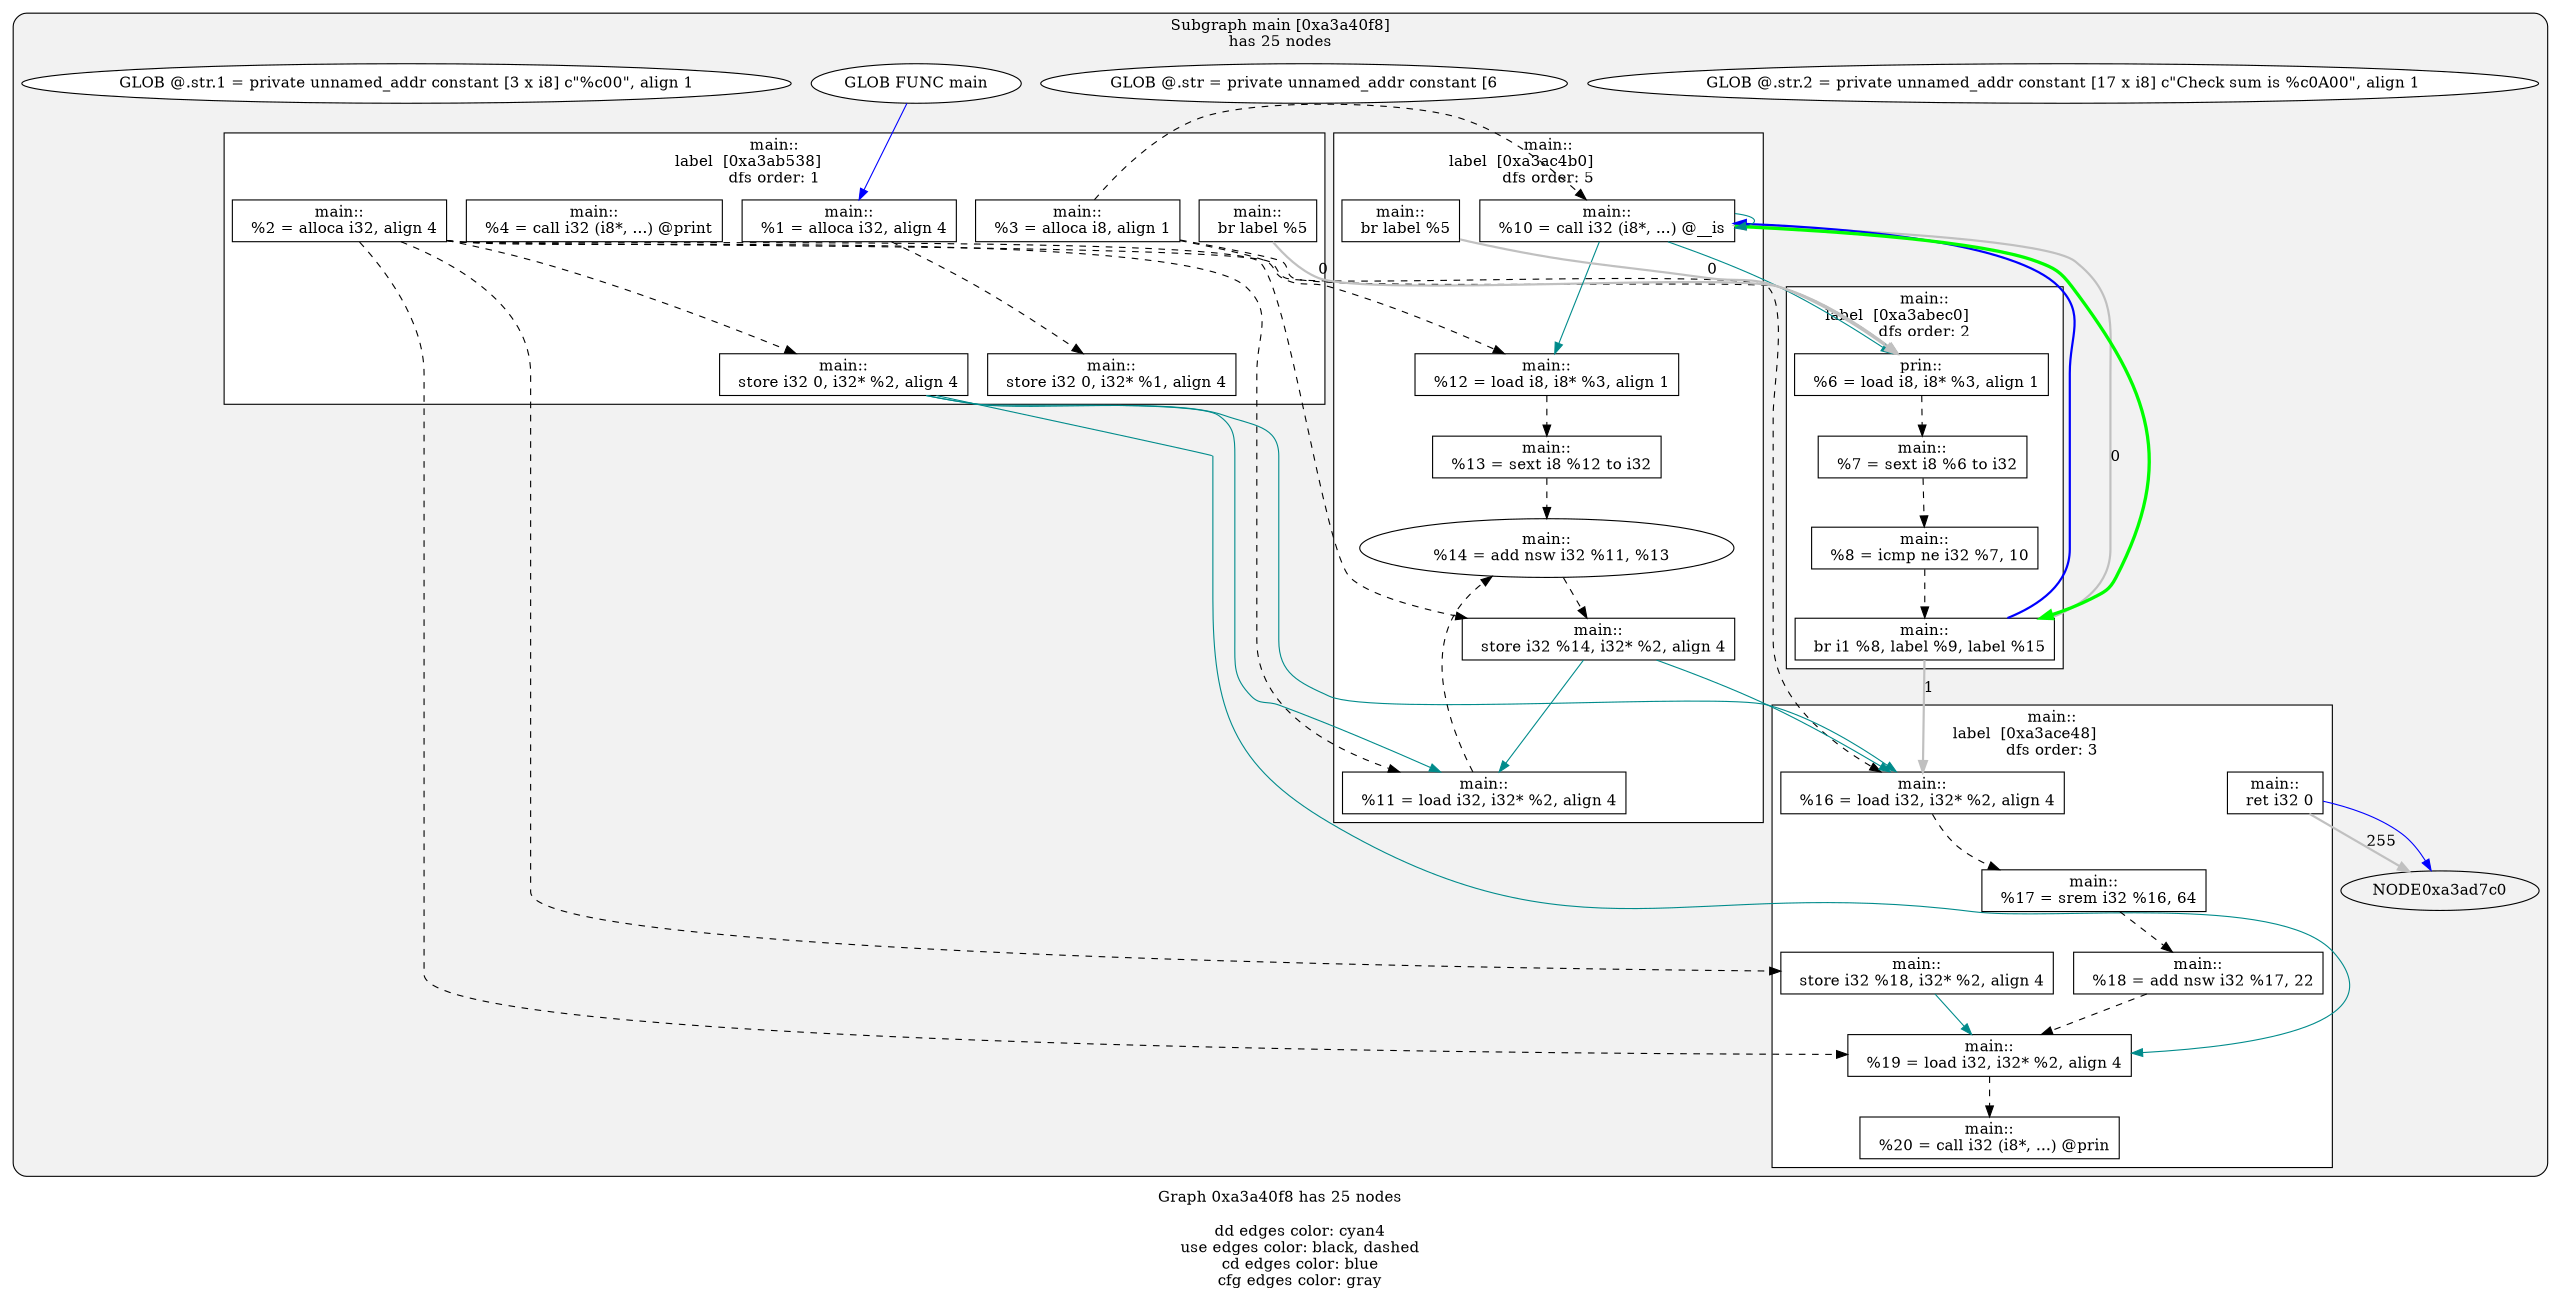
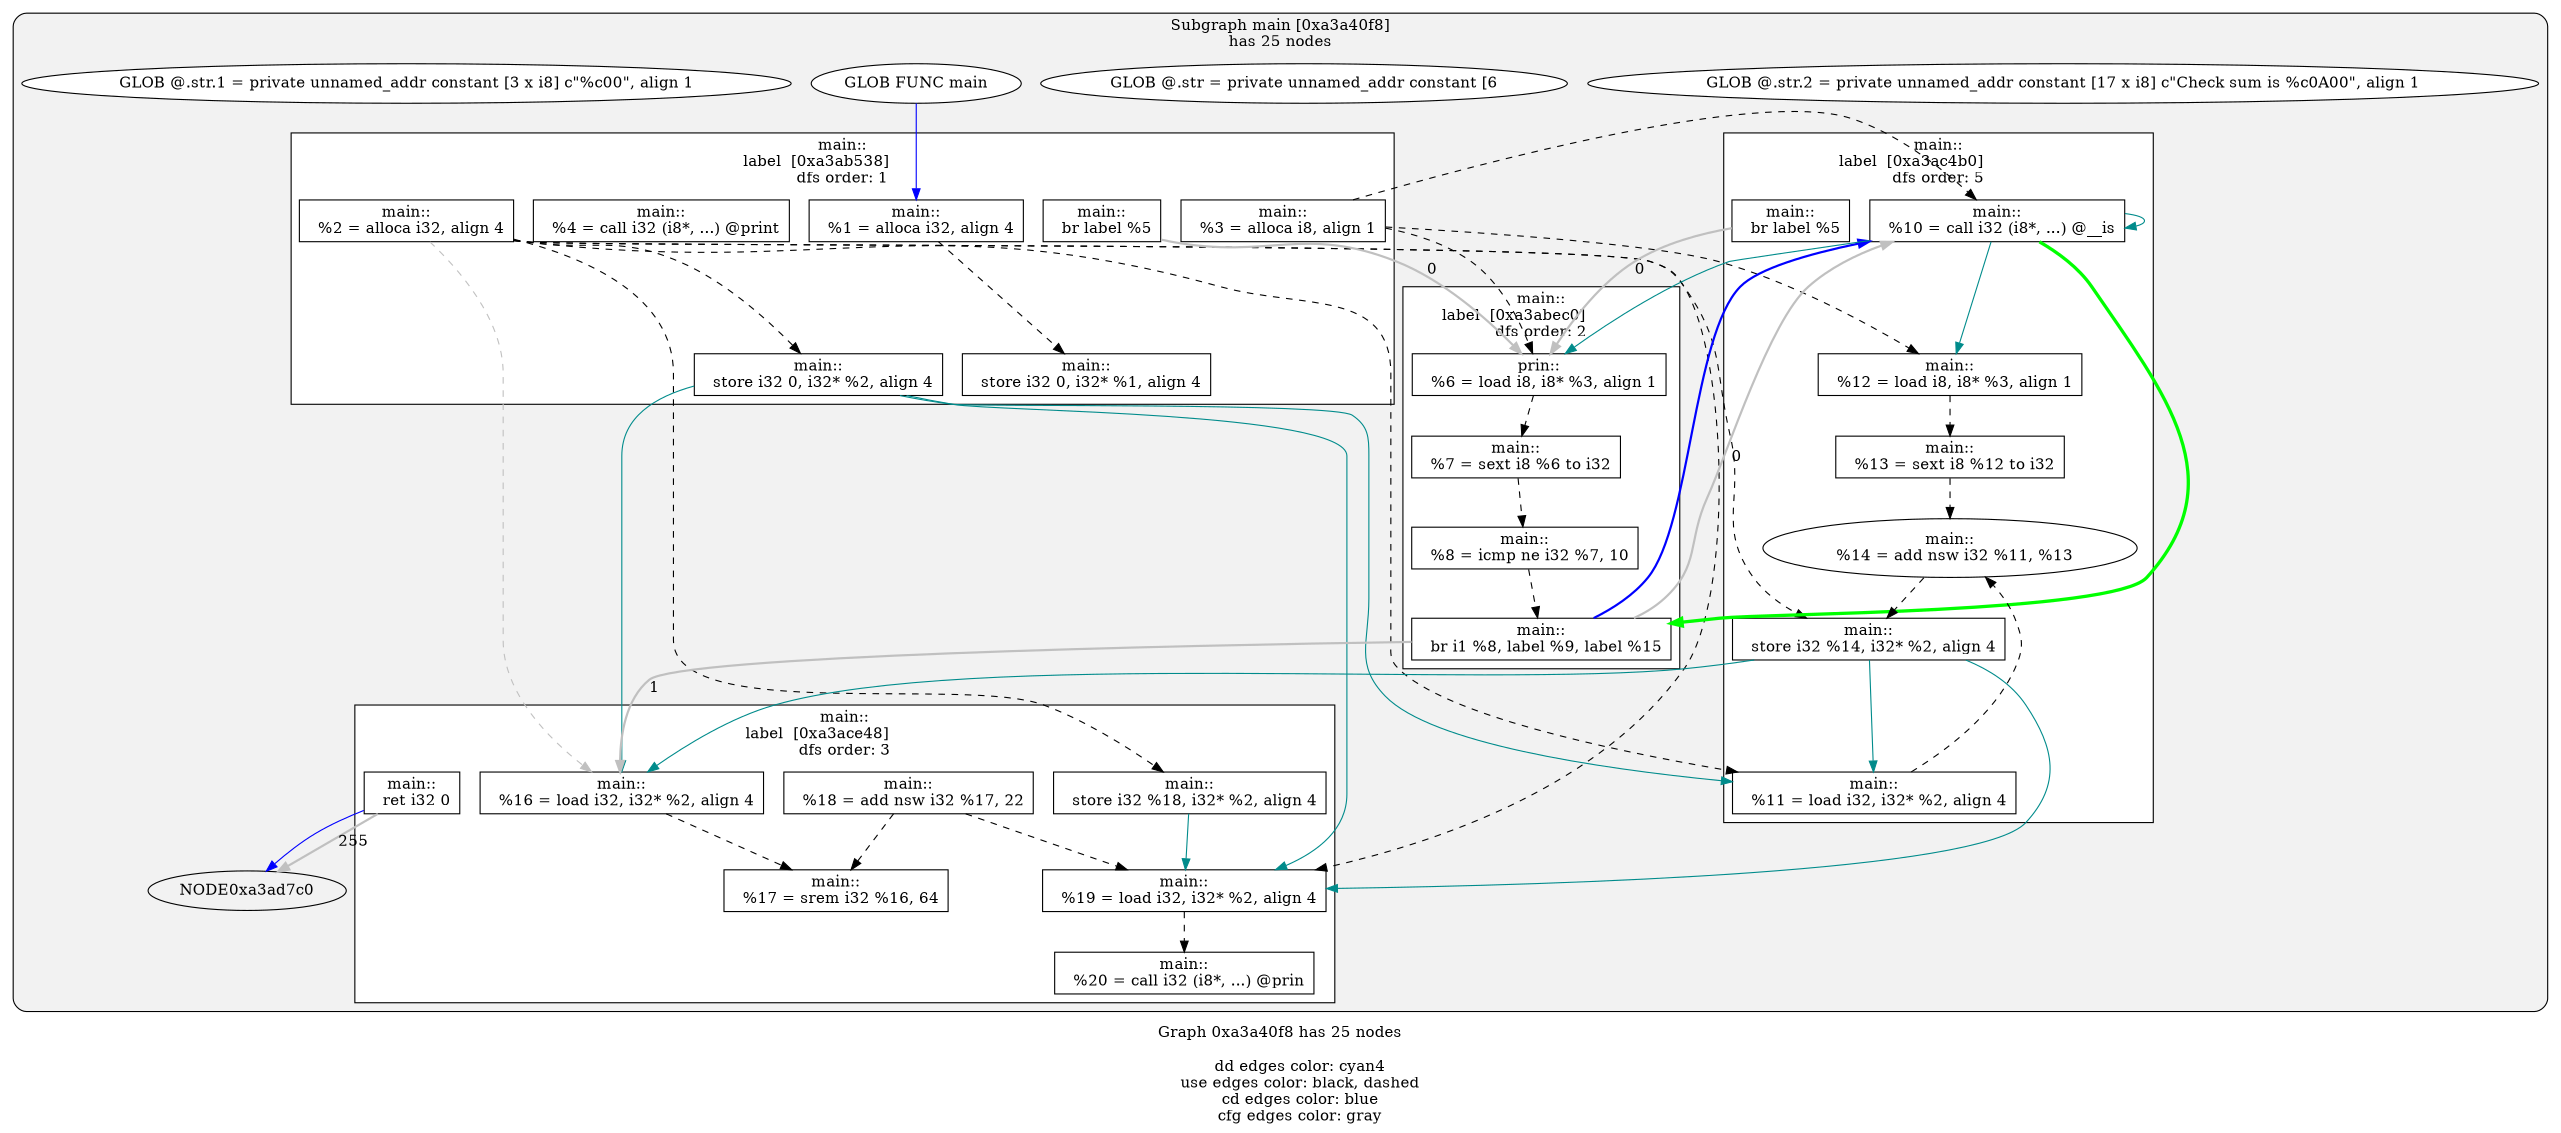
edge "main:: %2 = alloca i32, align 4" -> "main:: %16 = load i32, i32* %2, align 4": color black -> gray
edge "main:: store i32 %14, i32* %2, align 4" -> "main:: %19 = load i32, i32* %2, align 4": added
edge "main:: %17 = srem i32 %16, 64" -> "main:: %18 = add nsw i32 %17, 22": reversed
